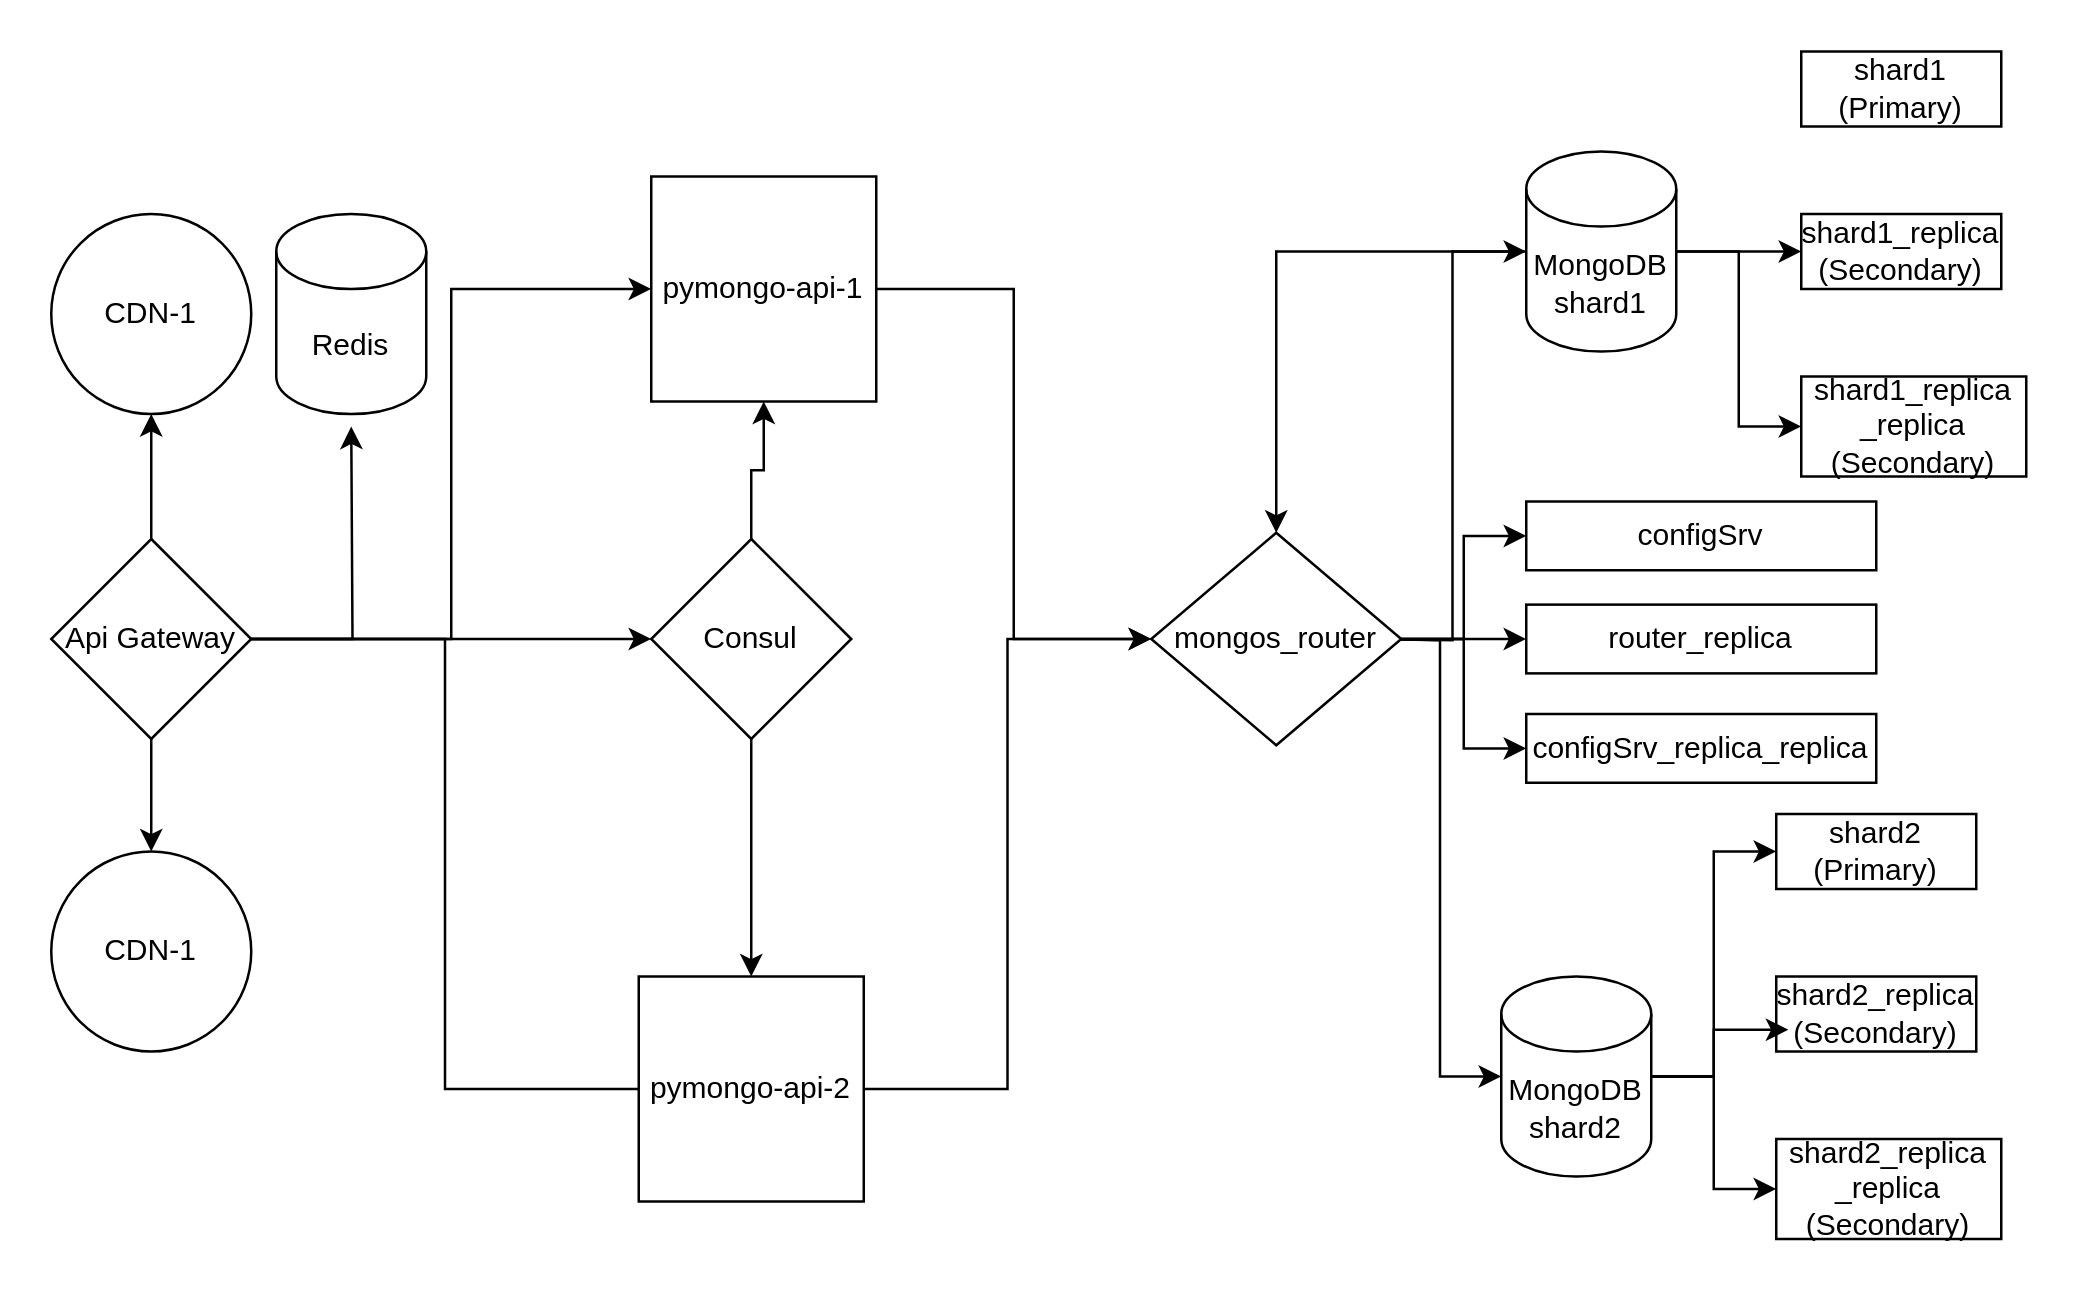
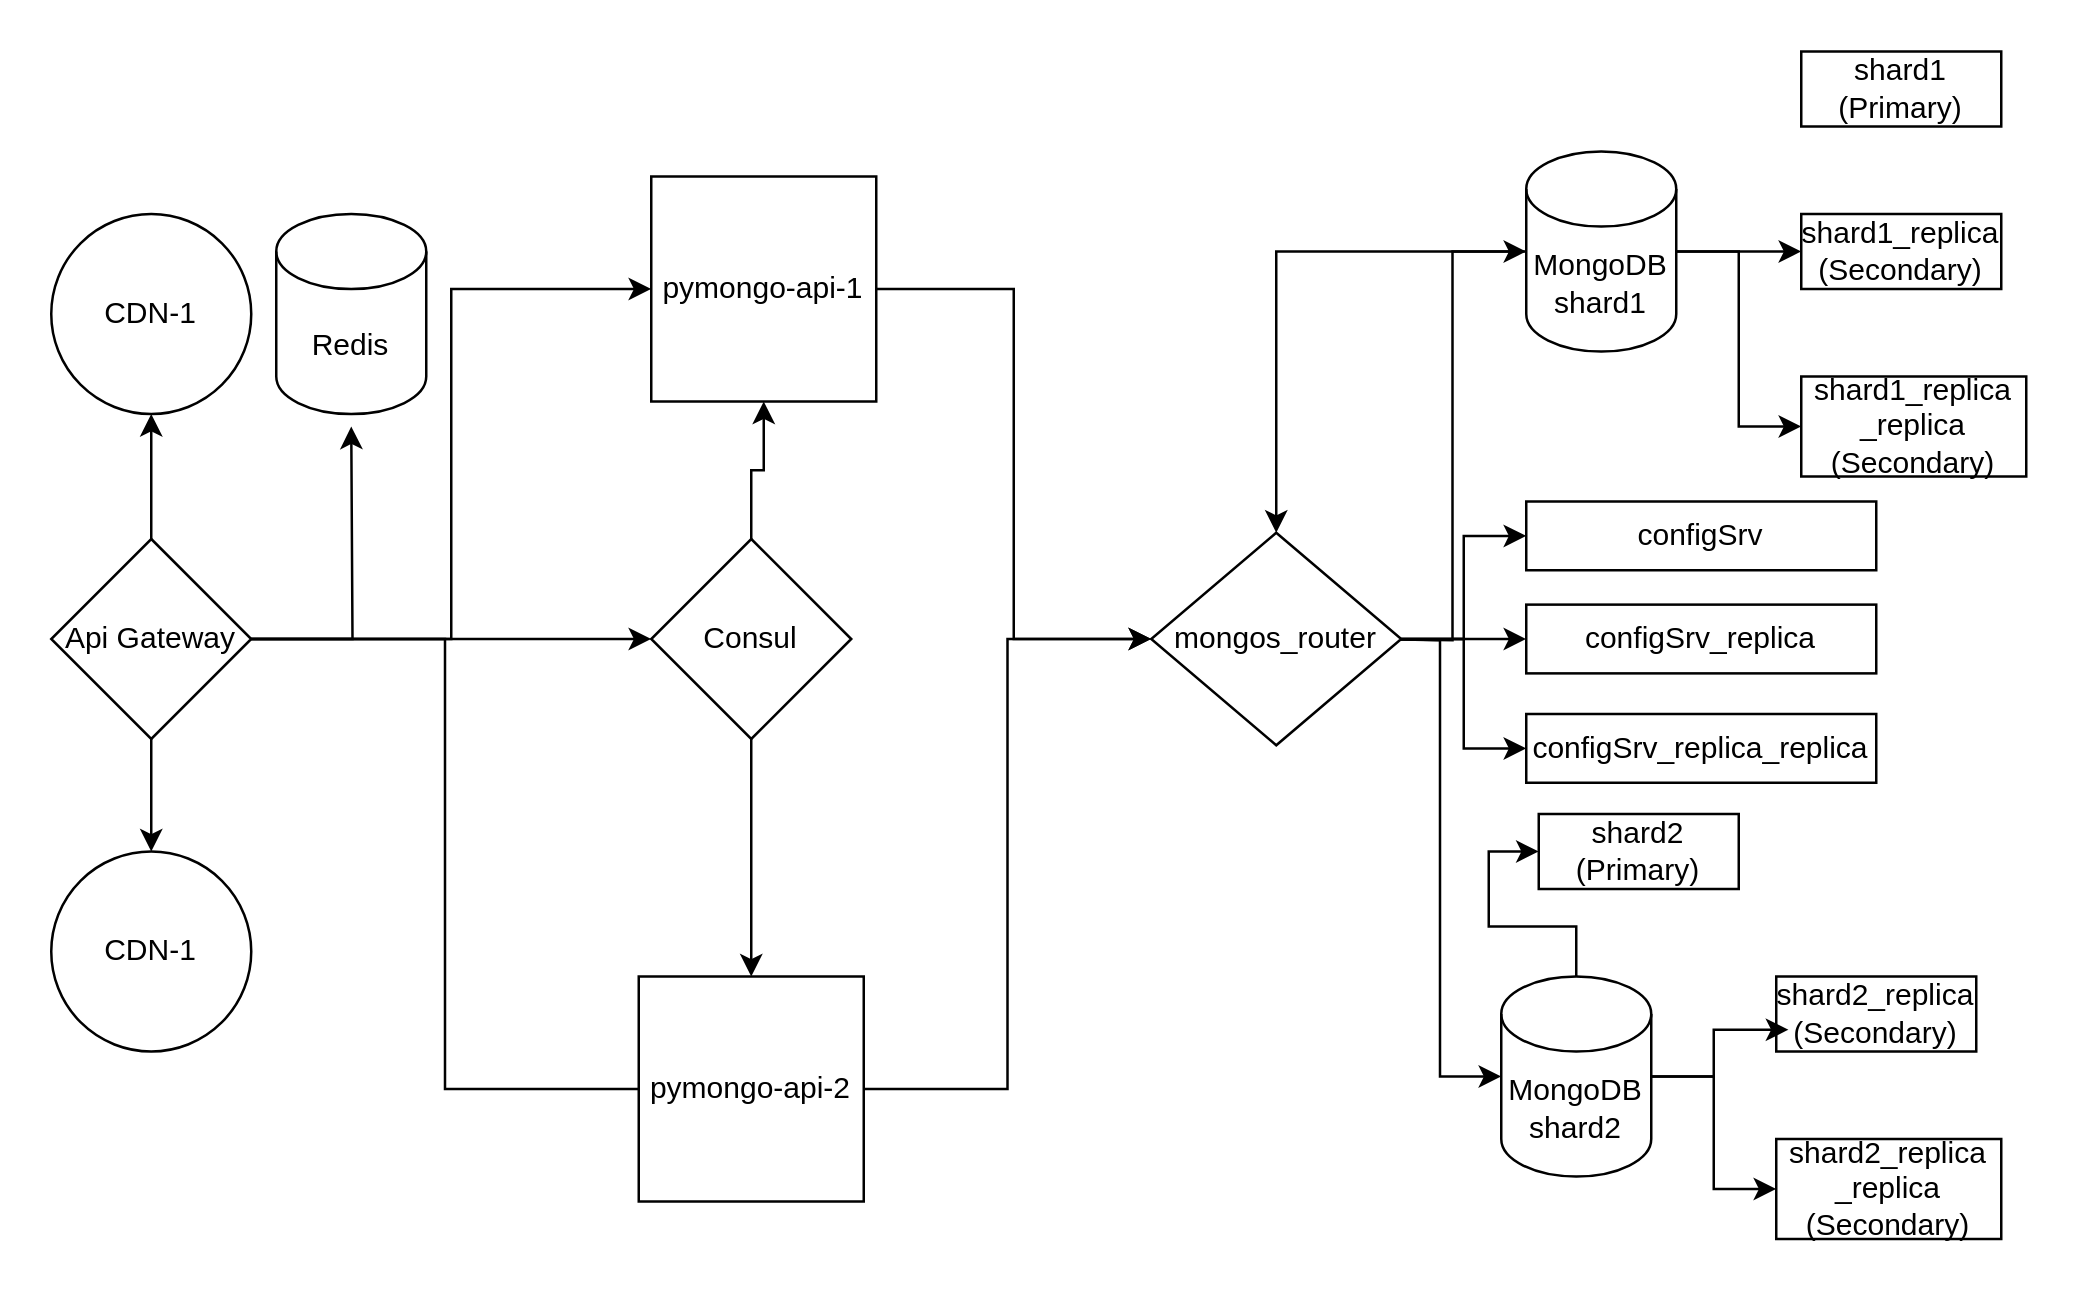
node "router_replica": label "router_replica" -> "configSrv_replica"
node "shard2 (Primary)": moved (1876, 851) -> (1639, 851)
